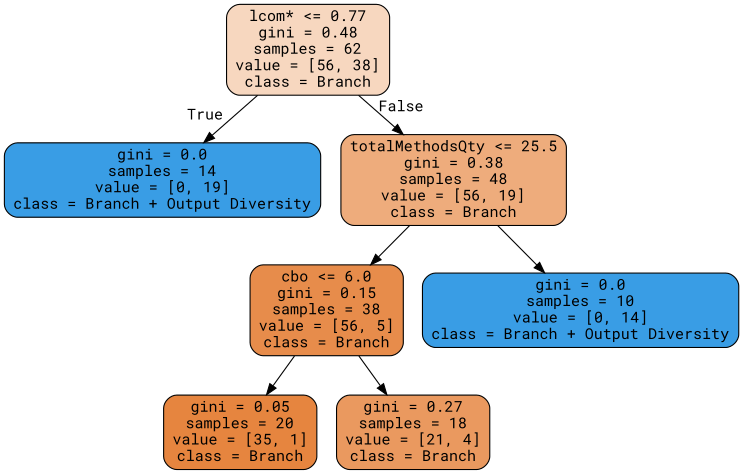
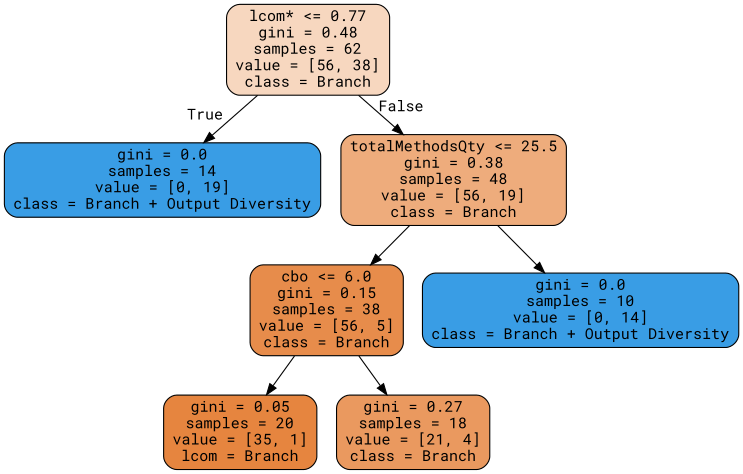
node "gini = 0.05 samples = 20 value = [35, 1] class = Branch": label "gini = 0.05 samples = 20 value = [35, 1] class = Branch" -> "gini = 0.05 samples = 20 value = [35, 1] lcom = Branch"
